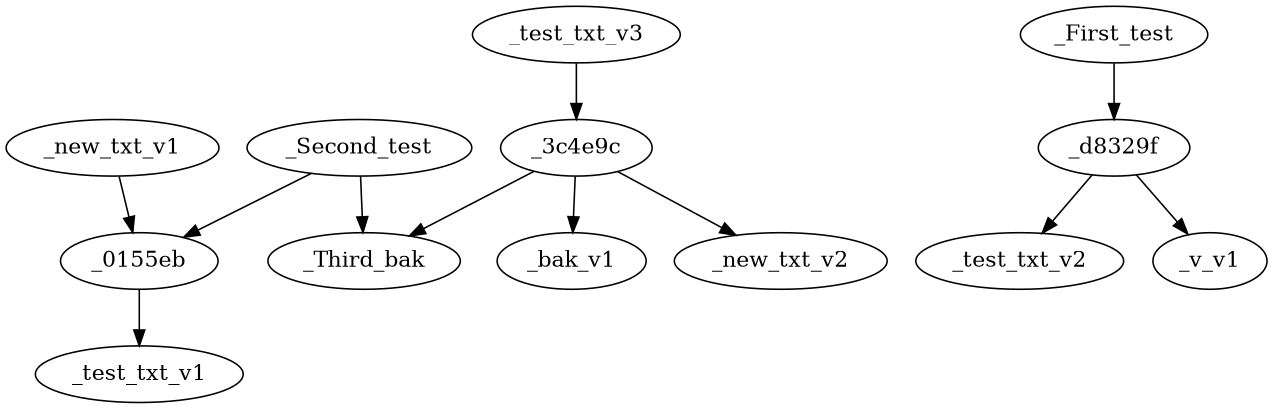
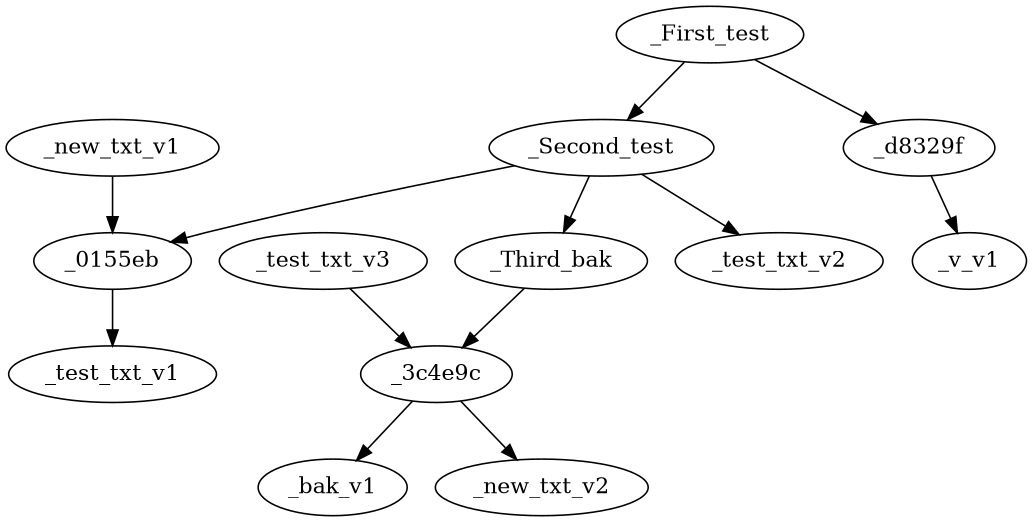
edge "_First_test" -> "_Second_test": added
edge "_d8329f" -> "_test_txt_v2": now "_Second_test" -> "_test_txt_v2"
edge "_3c4e9c" -> "_Third_bak": reversed
